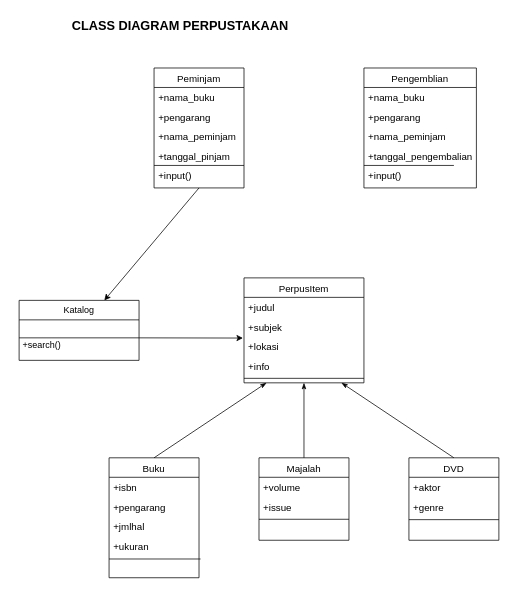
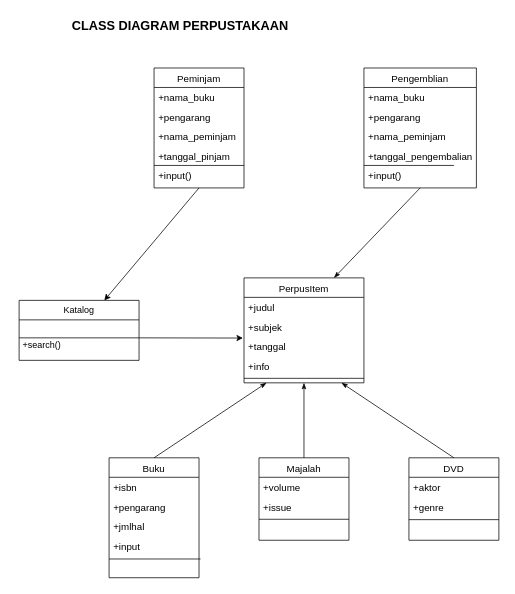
edge "Pengemblian" -> "PerpusItem": added
node "+lokasi": label "+lokasi" -> "+tanggal"
node "+ukuran": label "+ukuran" -> "+input"
